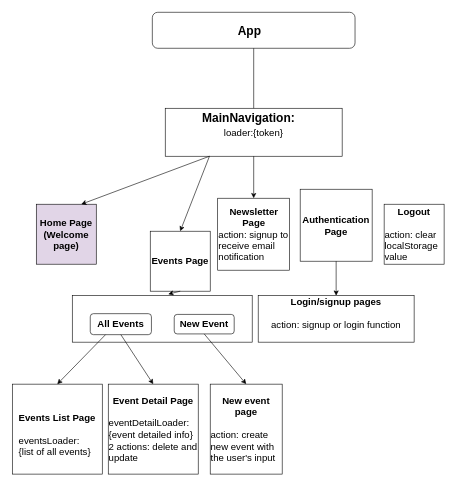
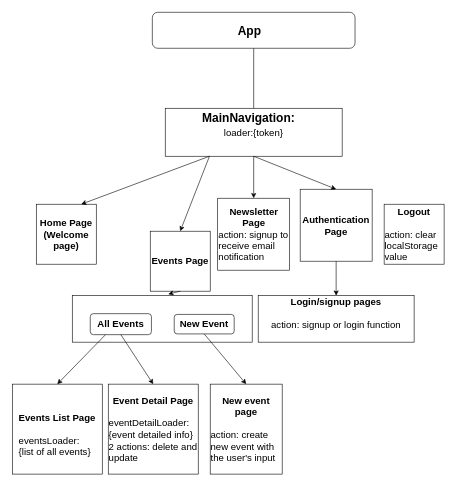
edge "MainNavigation: loader:{token}" -> "Authentication Page": added
node "Home Page (Welcome page)": fillcolor #e1d5e7 -> #ffffff
